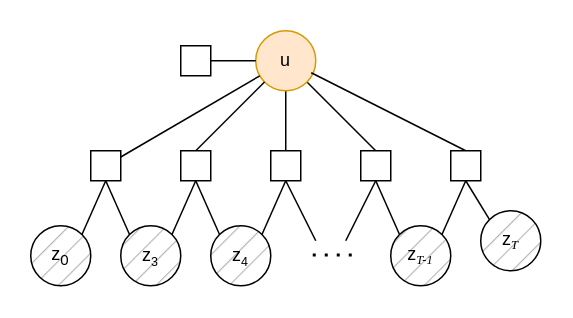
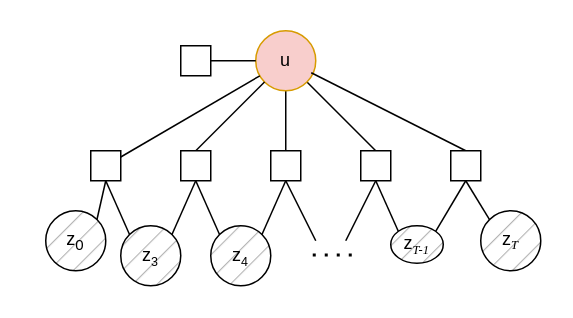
node "u": fillcolor #ffe6cc -> #f8cecc
node "z0": moved (61, 256) -> (76, 241)
node "zT-1": size 60x60 -> 53x38
